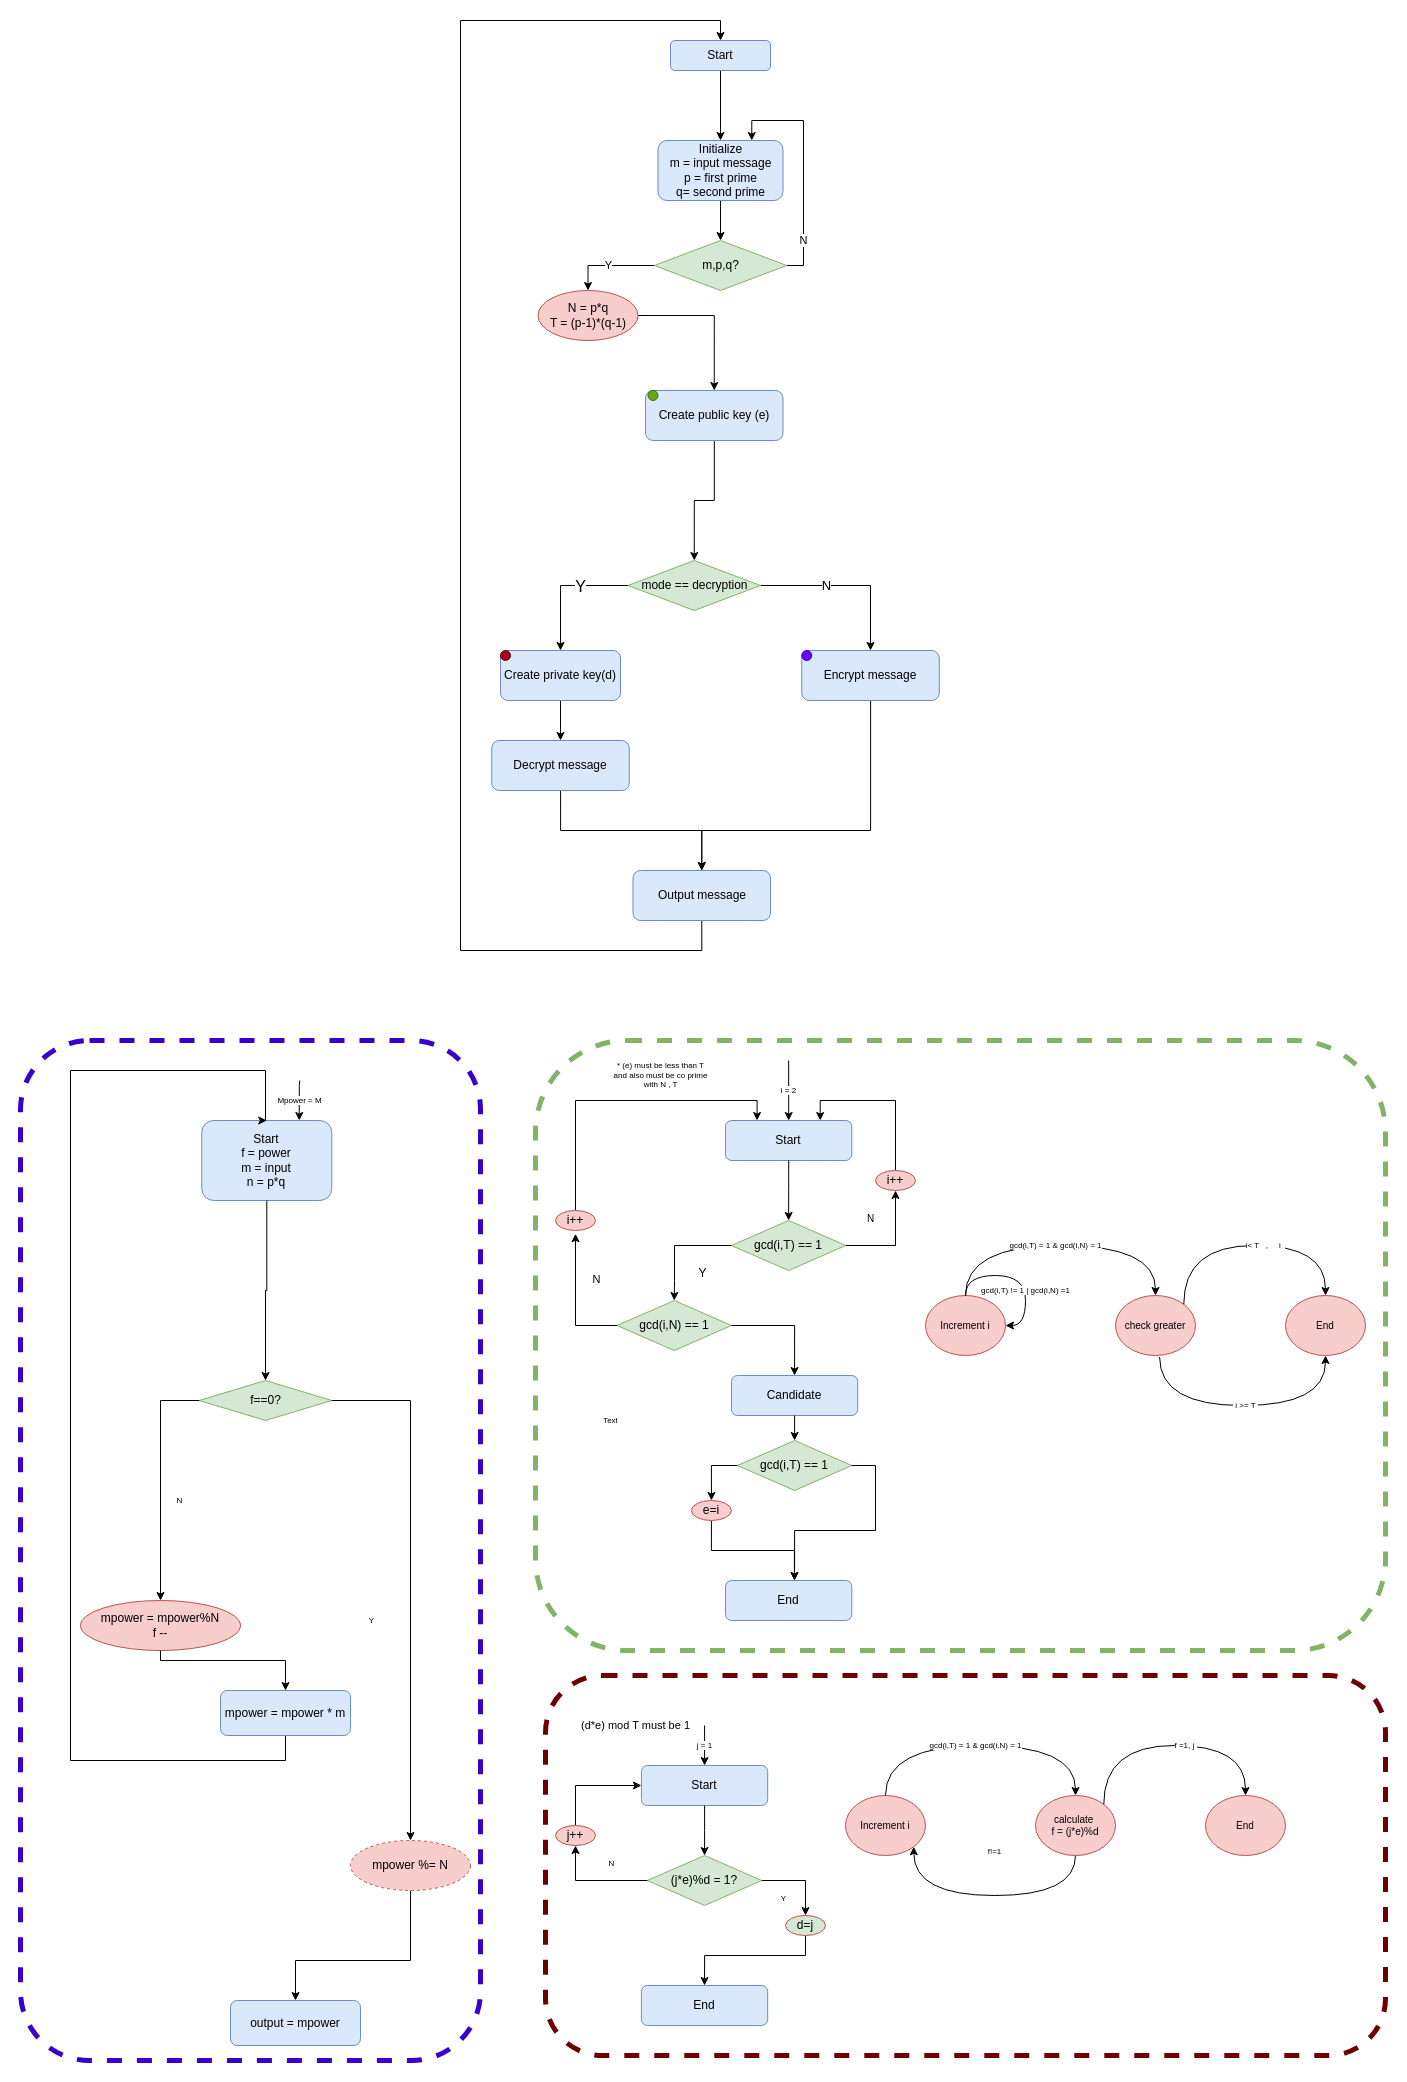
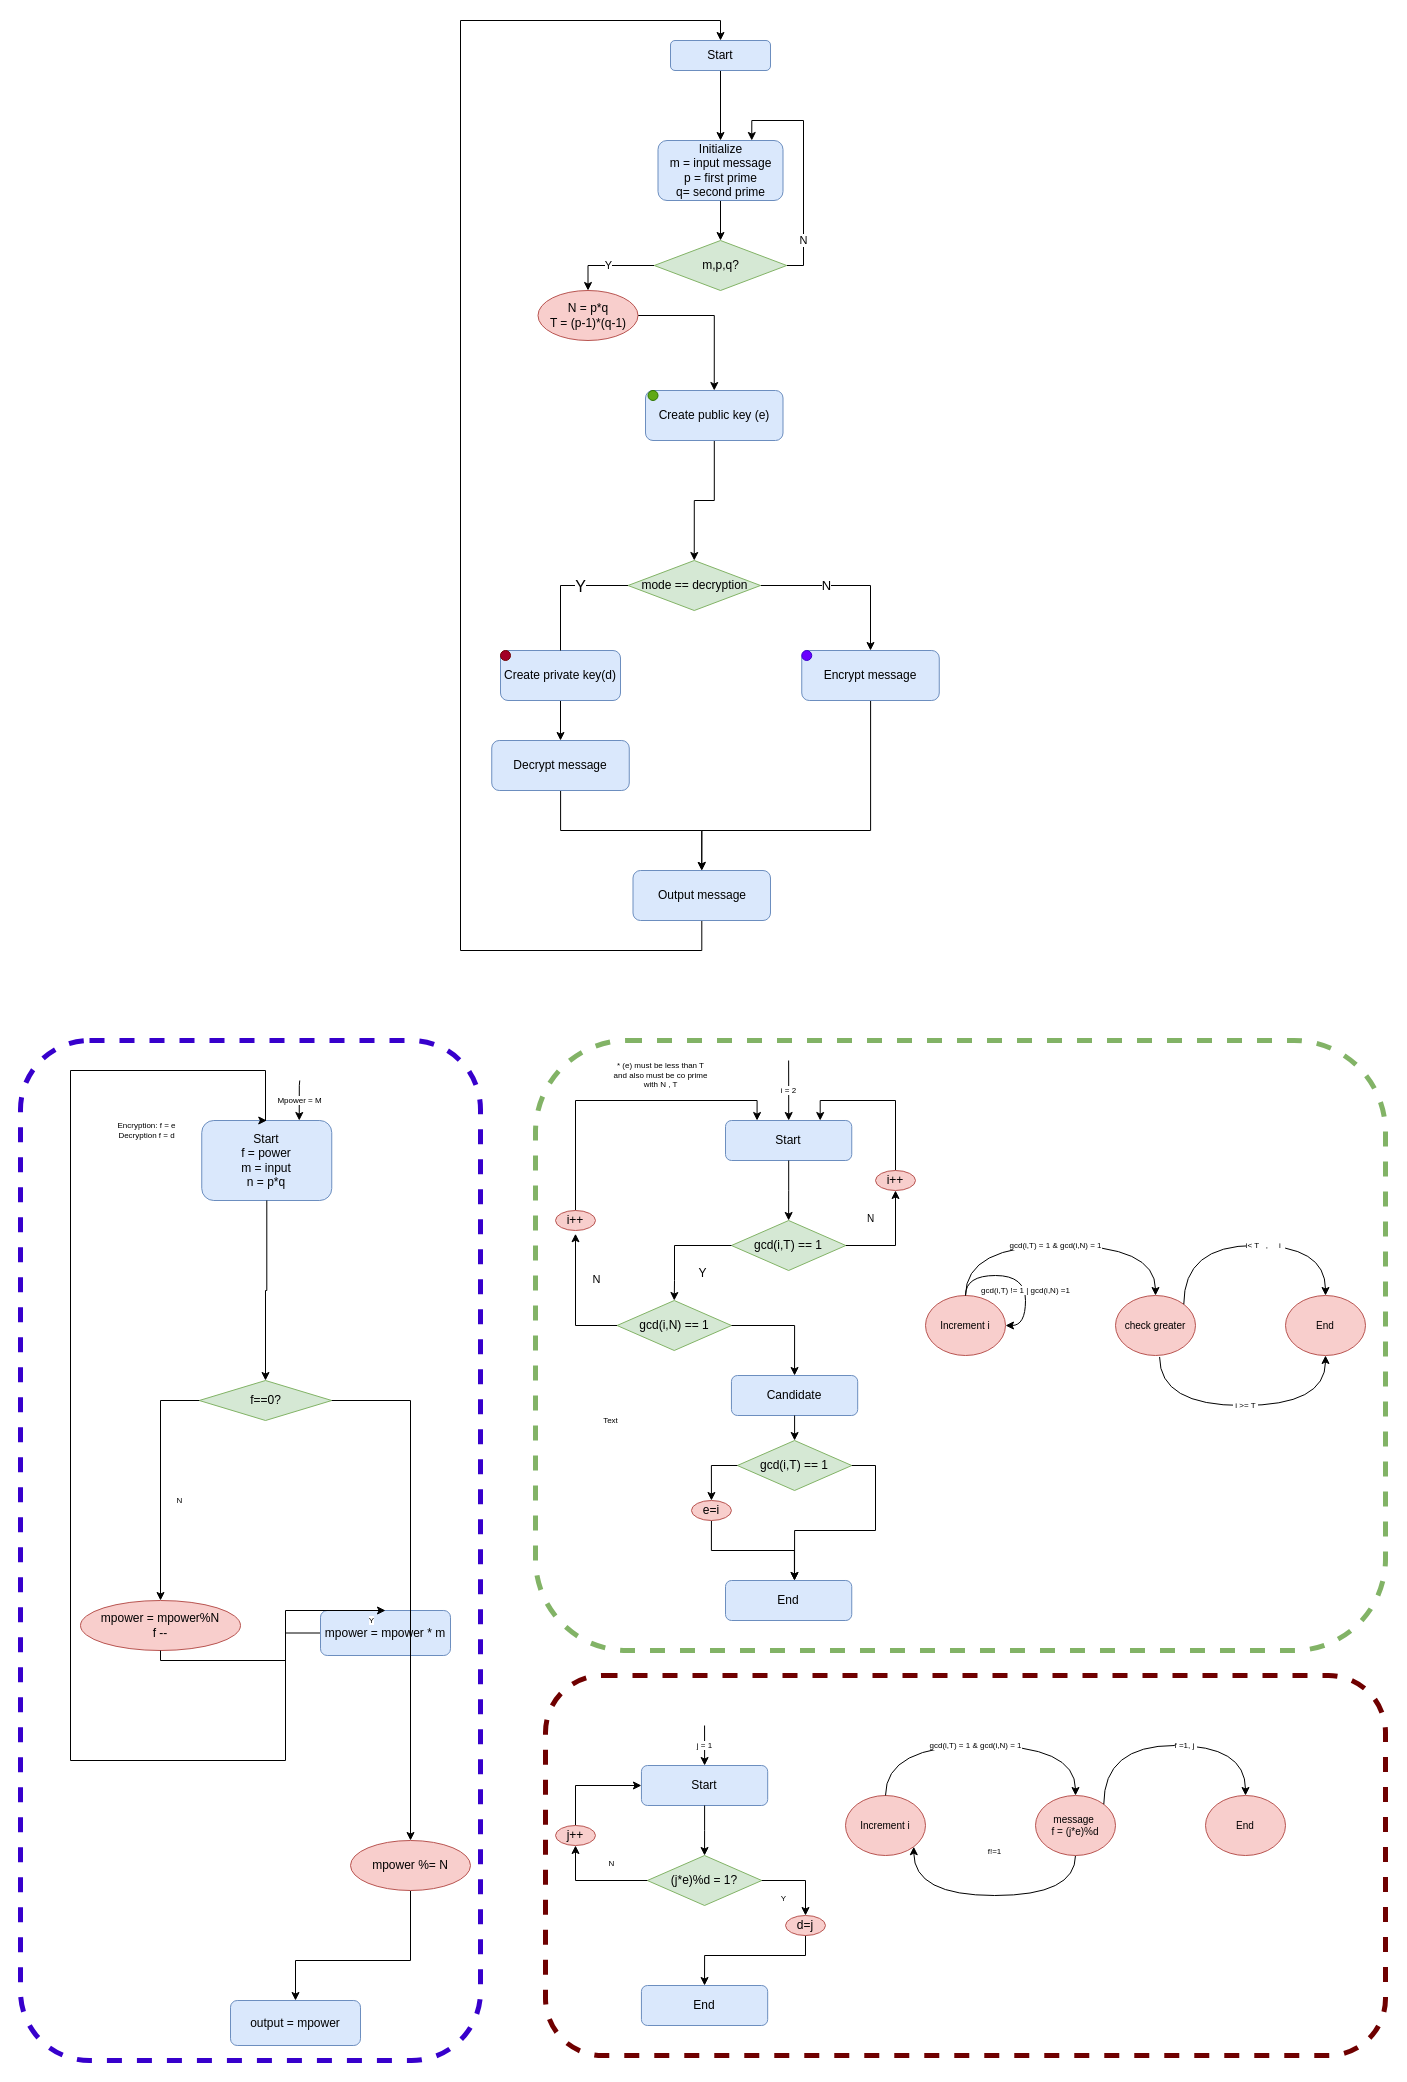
edge "mode == decryption" -> "Create private key(d)": arrowhead classic -> none
node "Encryption: f = e Decryption f = d": added
node "mpower = mpower * m": moved (286, 1713) -> (386, 1633)
node "(d*e) mod T must be 1": removed
node "calculate f = (j*e)%d": label "calculate f = (j*e)%d" -> "message f = (j*e)%d"
node "mpower %= N": style dashed -> solid
node "d=j": fillcolor #d5e8d4 -> #f8cecc
